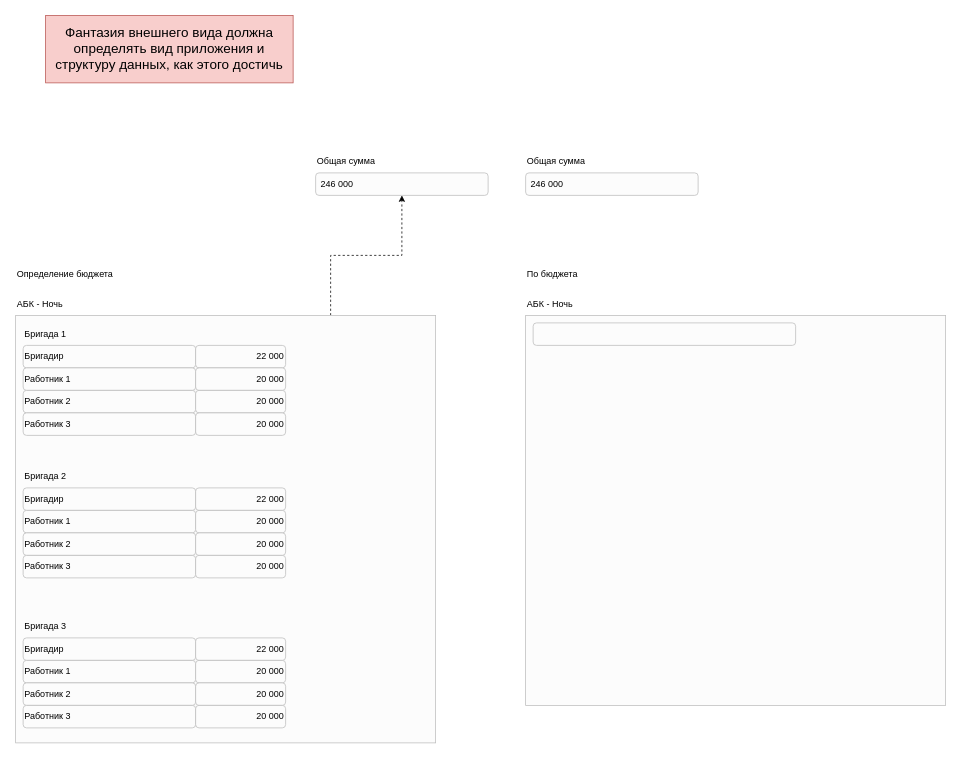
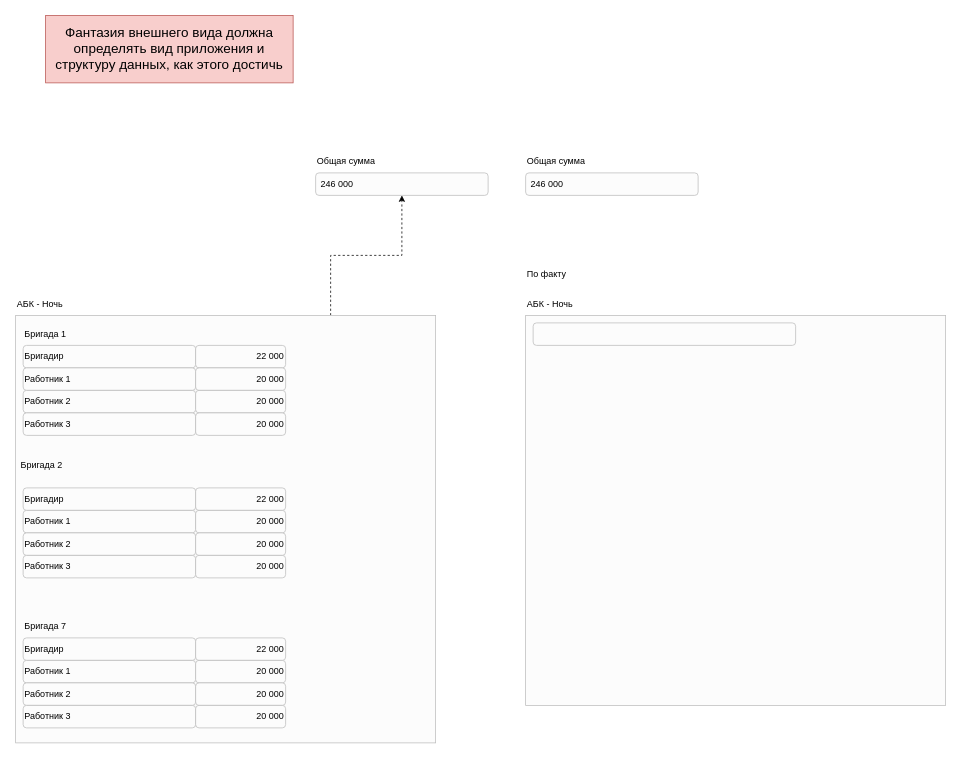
node "Определение бюджета": removed
node "По бюджета": label "По бюджета" -> "По факту"
node "Бригада 2": moved (64, 477) -> (60, 465)
node "Бригада 3": label "Бригада 3" -> "Бригада 7"
